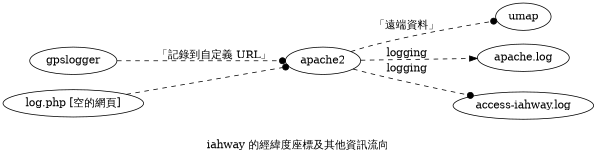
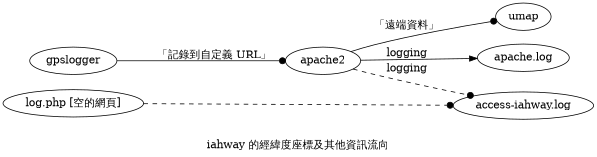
edge "apache2" -> "umap": style dashed -> solid
edge "apache2" -> "apache.log": style dashed -> solid
edge "gpslogger" -> "apache2": style dashed -> solid
edge "log.php [空的網頁]" -> "apache2": now "log.php [空的網頁]" -> "access-iahway.log"
